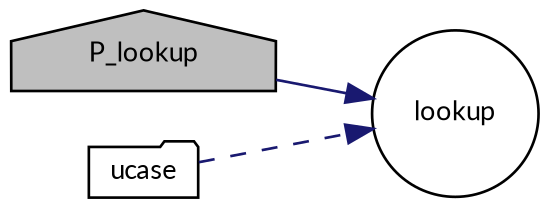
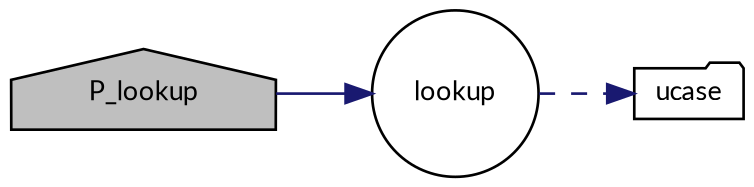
edge "ucase" -> "lookup": reversed
